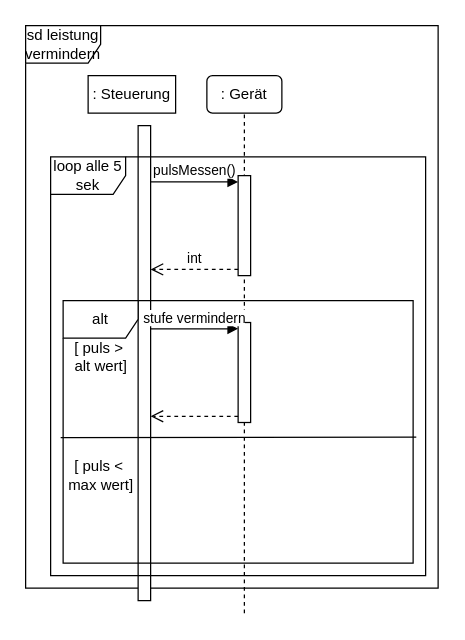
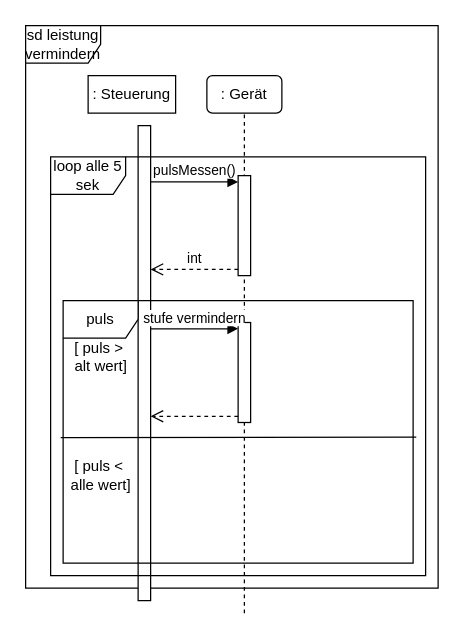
node "alt": label "alt" -> "puls"
node "[ puls < max wert]": label "[ puls < max wert]" -> "[ puls < alle wert]"
